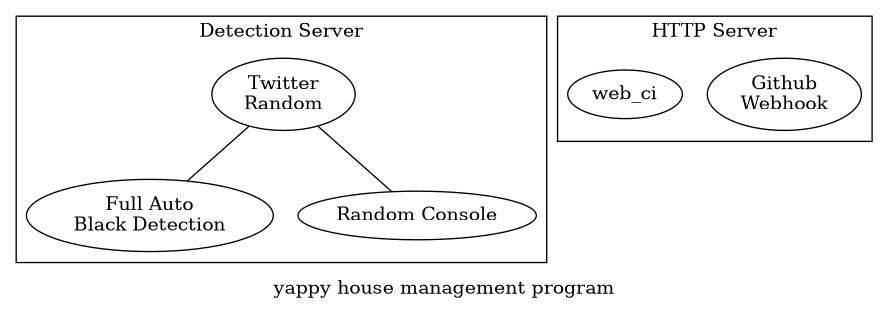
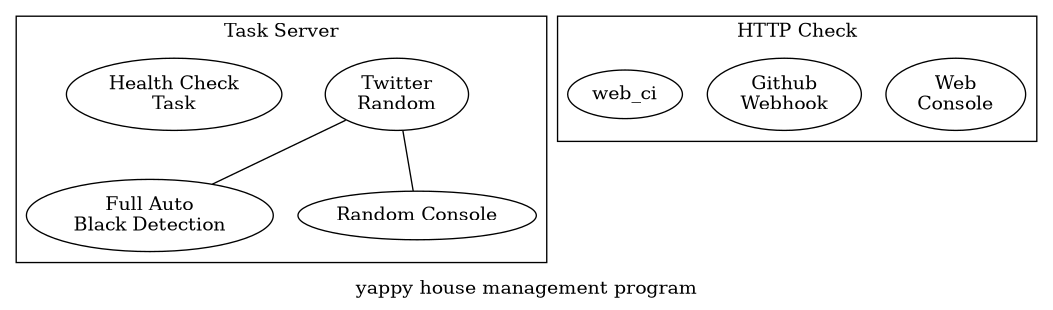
cluster "Detection Server": label "Detection Server" -> "Task Server"
cluster "HTTP Server": label "HTTP Server" -> "HTTP Check"
node "Health Check Task": added
node "Web Console": added
